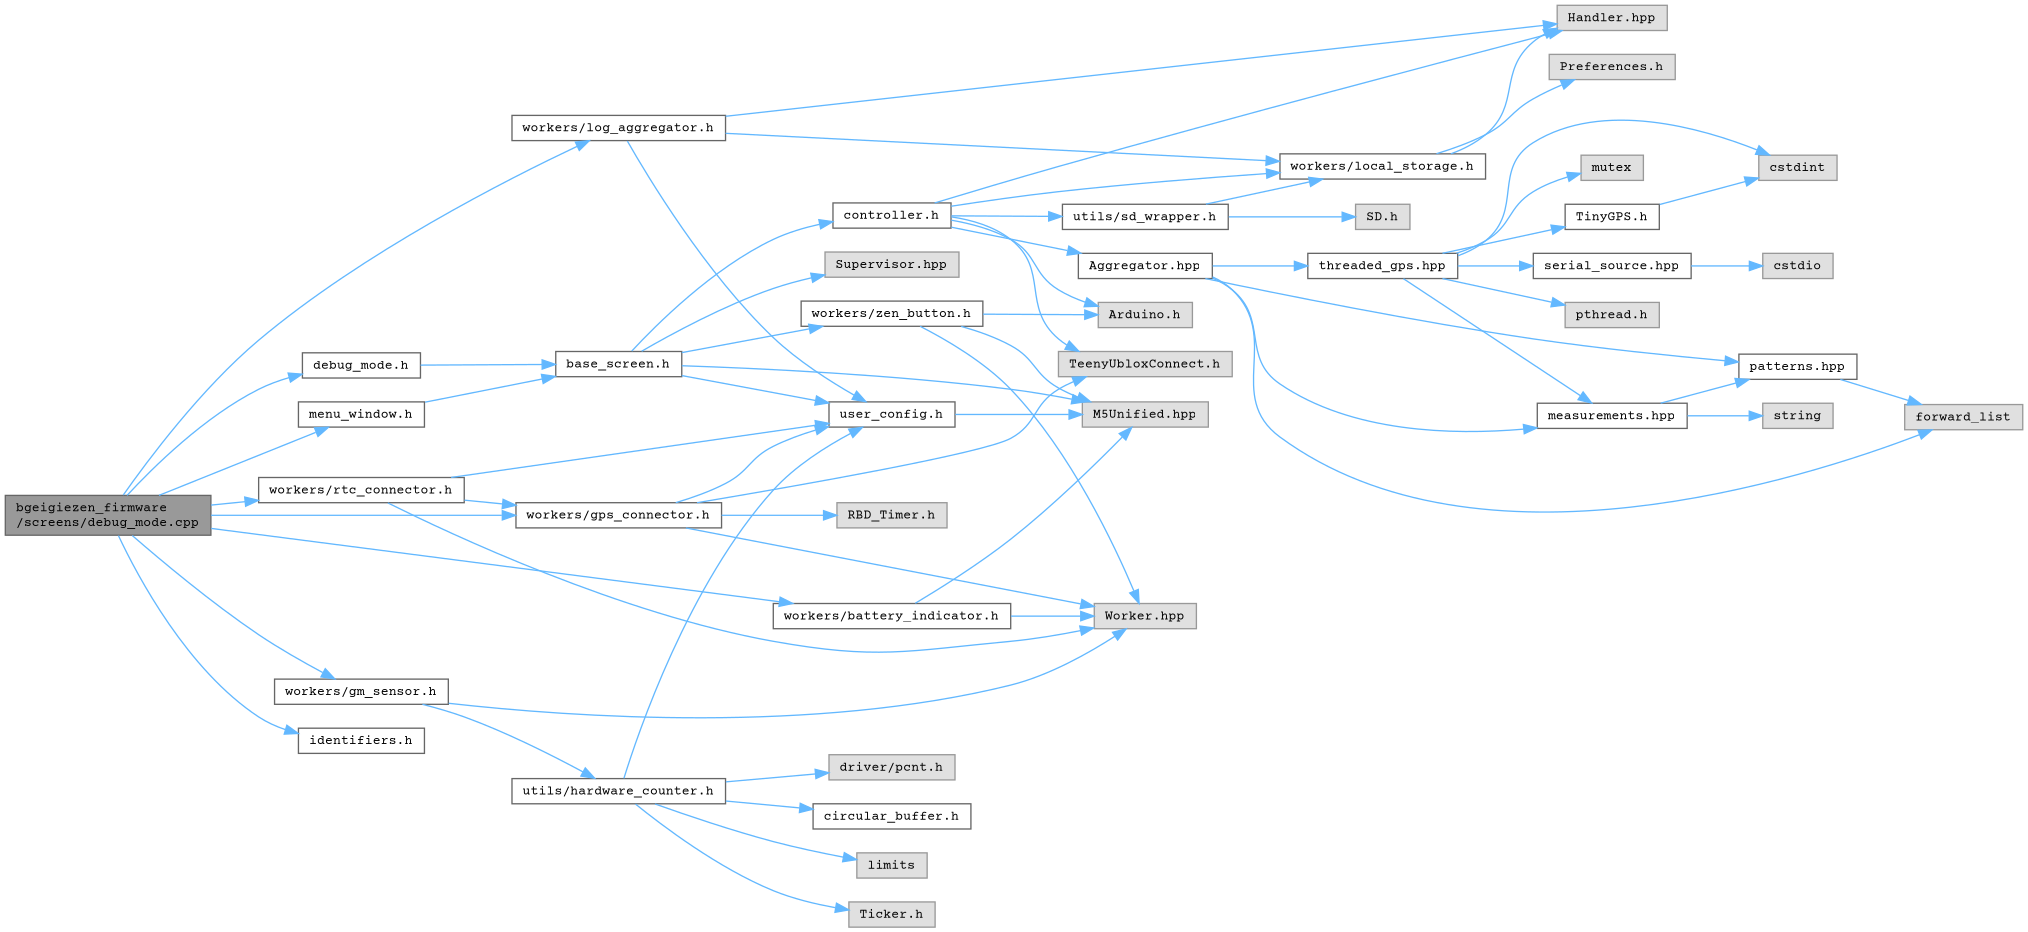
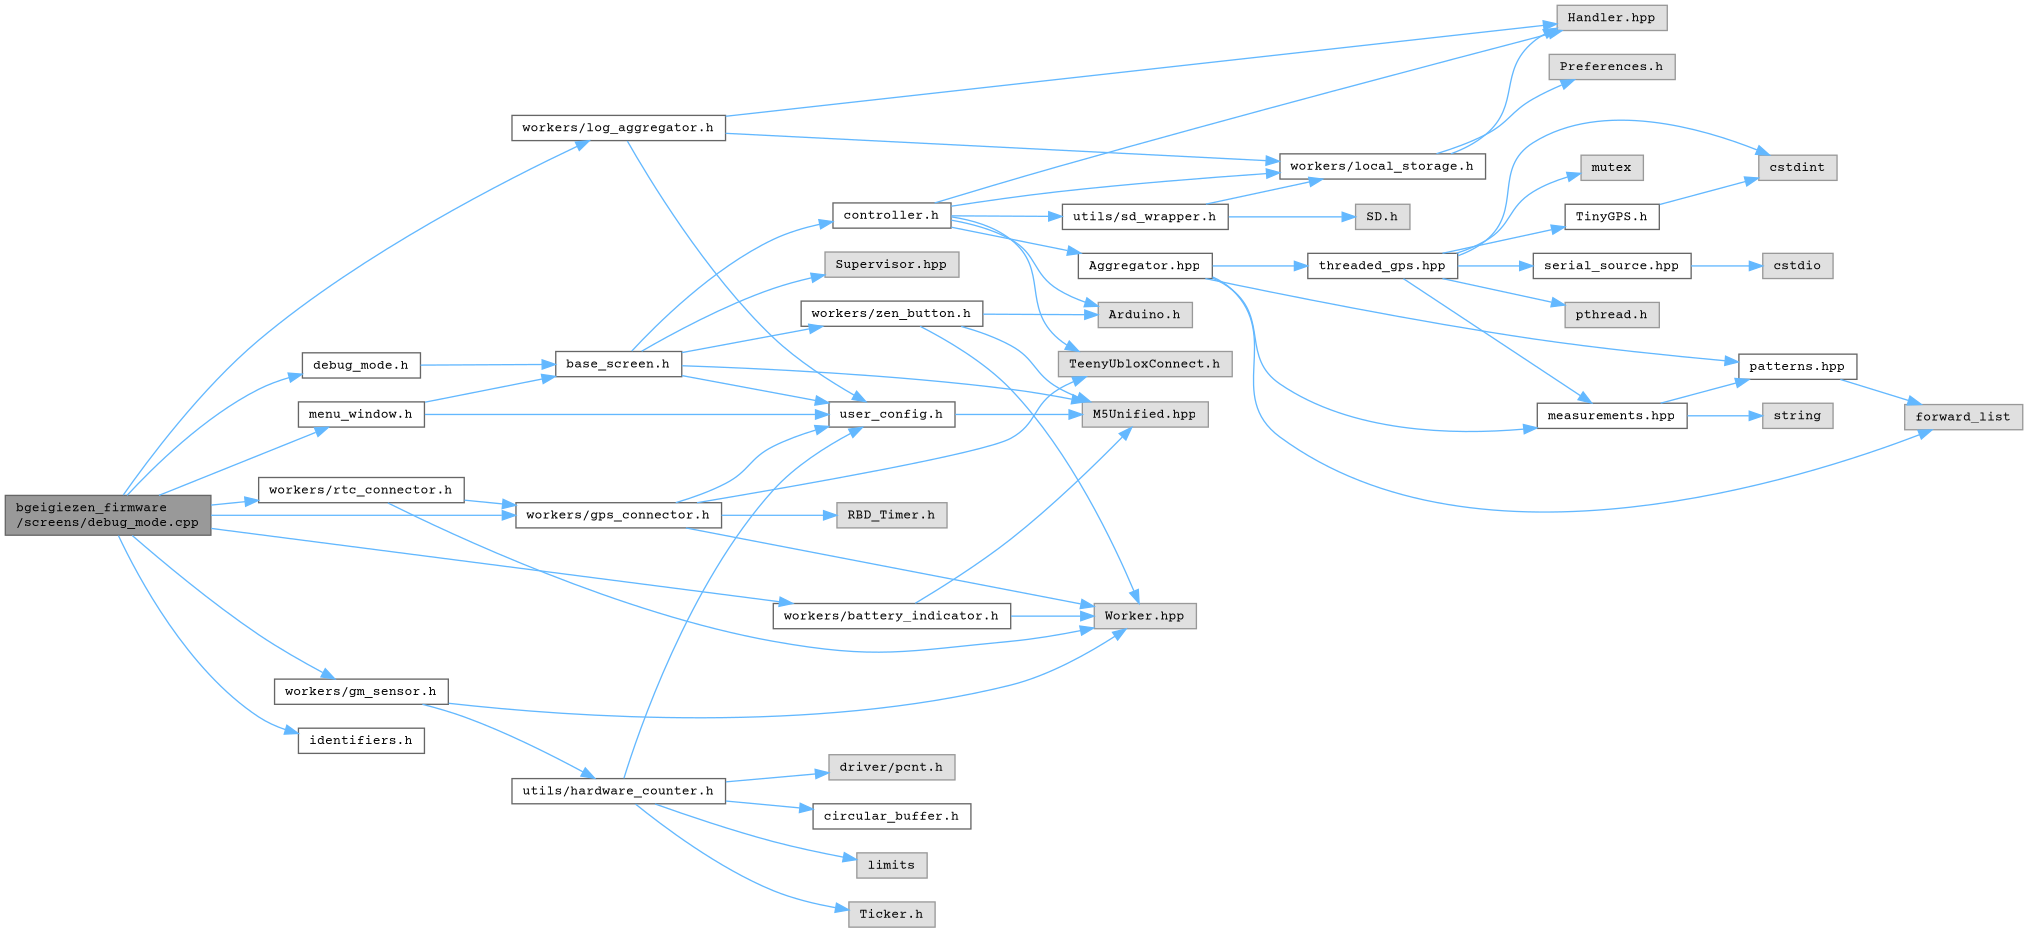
edge "workers/rtc_connector.h" -> "user_config.h": now "menu_window.h" -> "user_config.h"
